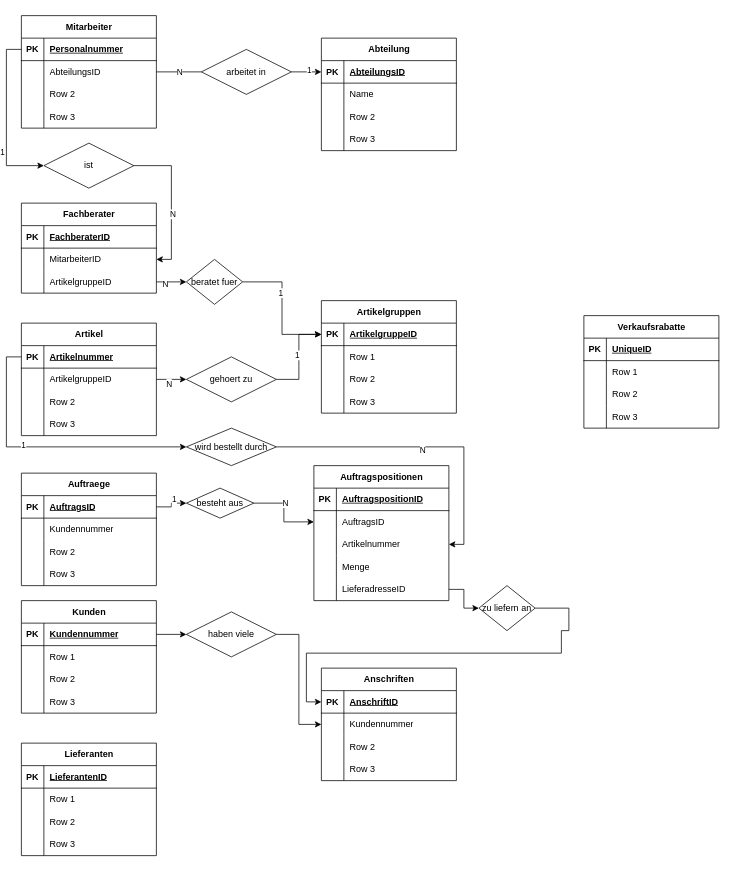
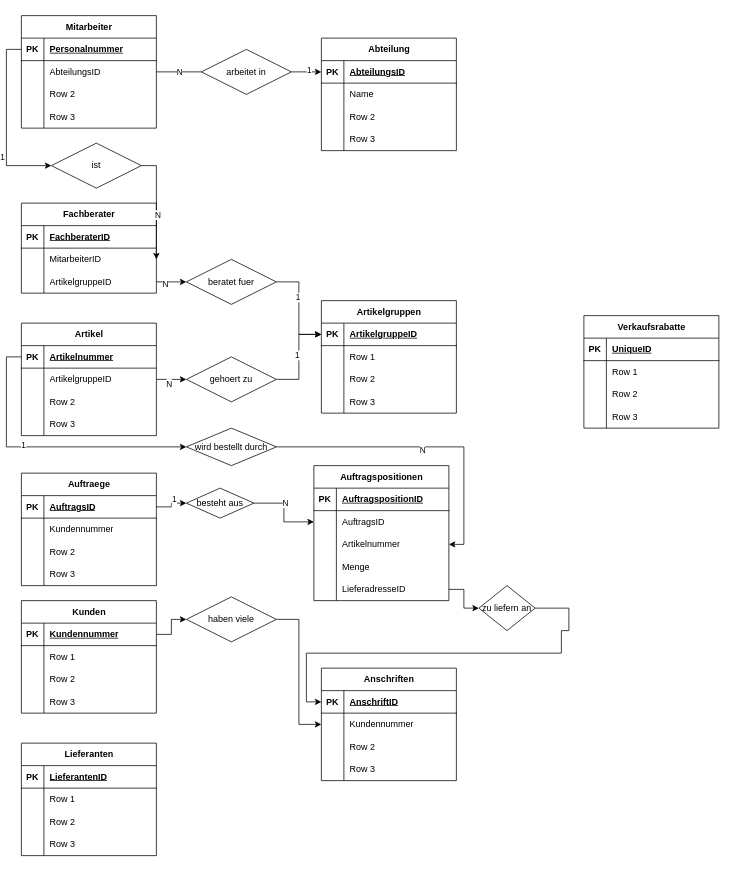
node "ist": moved (89, 165) -> (96, 165)
node "beratet fuer": size 56x45 -> 90x45
node "haben viele": moved (231, 634) -> (231, 619)
